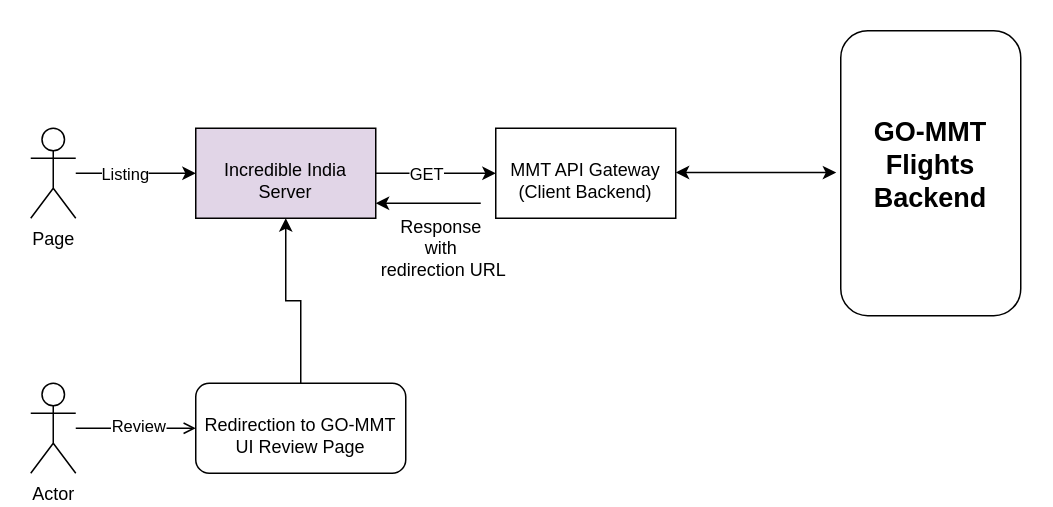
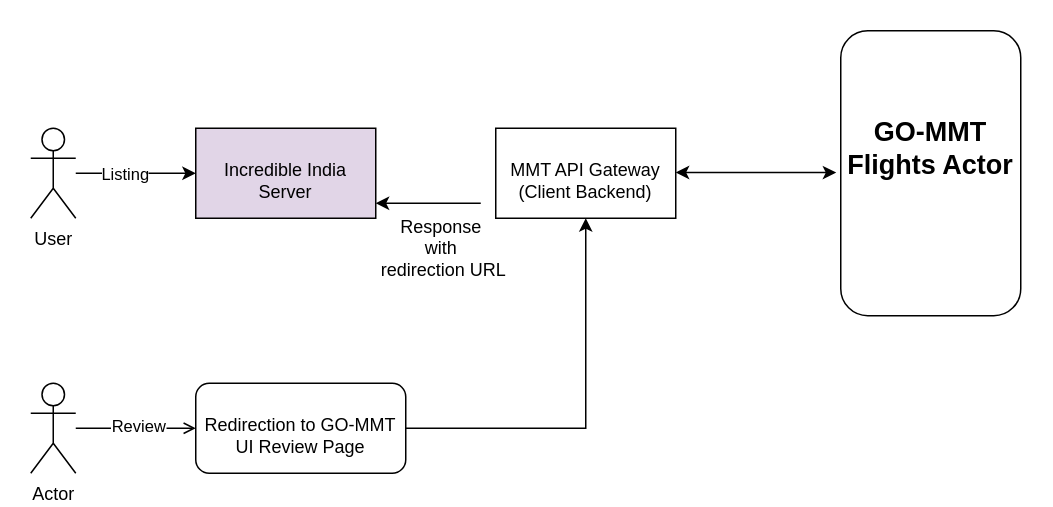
node "GO-MMT Flights Backend": label "GO-MMT Flights Backend" -> "GO-MMT Flights Actor"
edge "Incredible India Server" -> "MMT API Gateway (Client Backend)": removed, label "GET"
node "Page": label "Page" -> "User"
edge "Redirection to GO-MMT UI Review Page" -> "Incredible India Server": now "Redirection to GO-MMT UI Review Page" -> "MMT API Gateway (Client Backend)"
